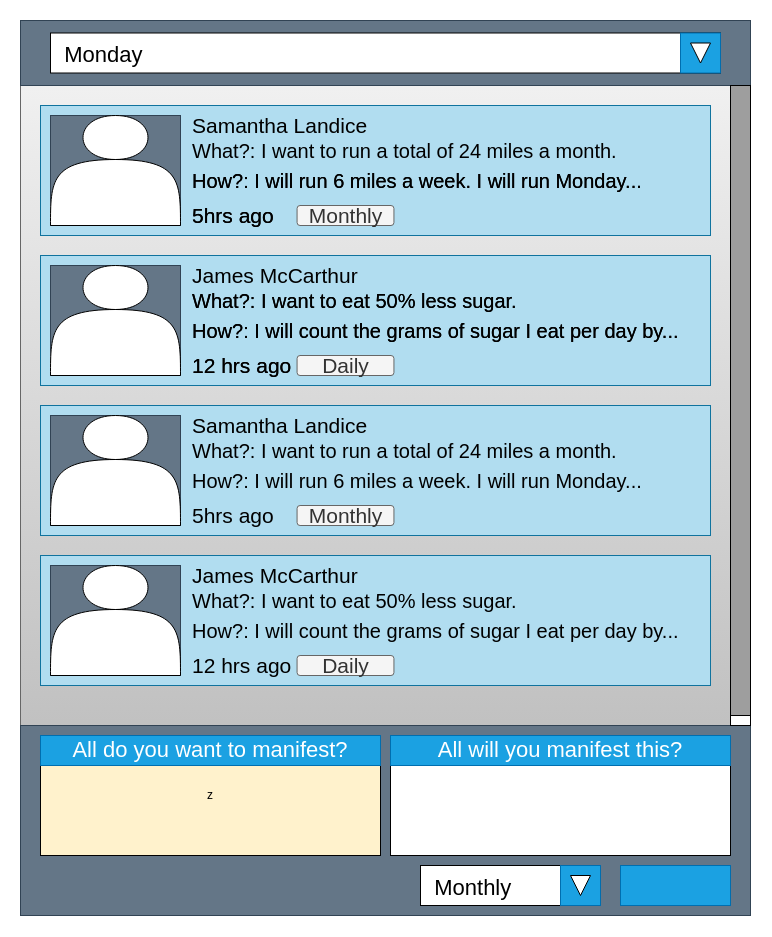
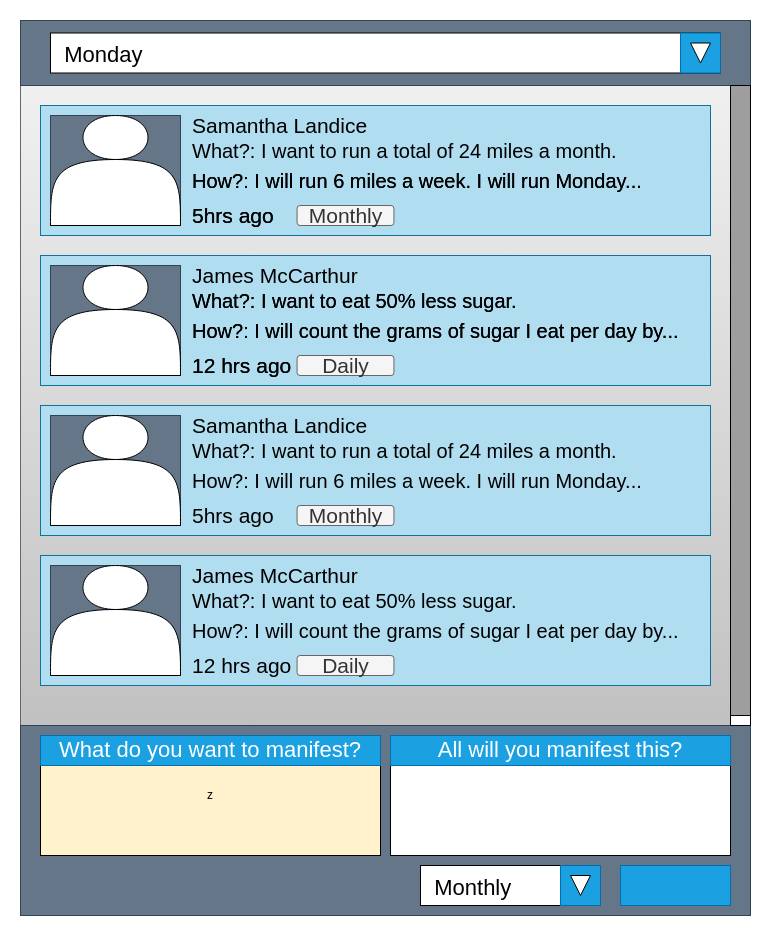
node "All do you want to manifest?": label "All do you want to manifest?" -> "What do you want to manifest?"
